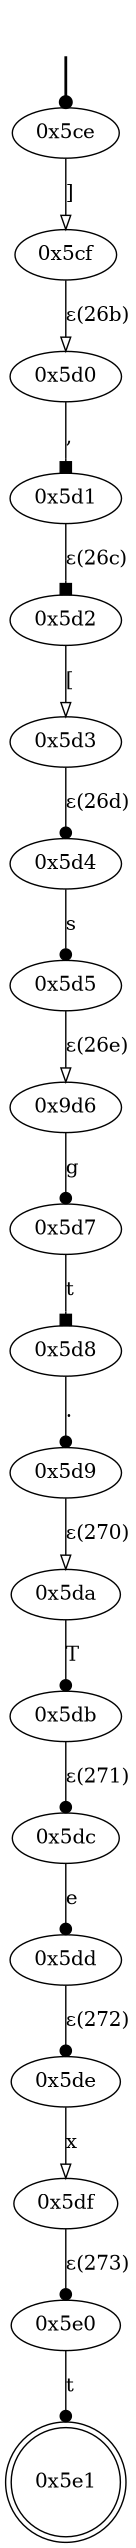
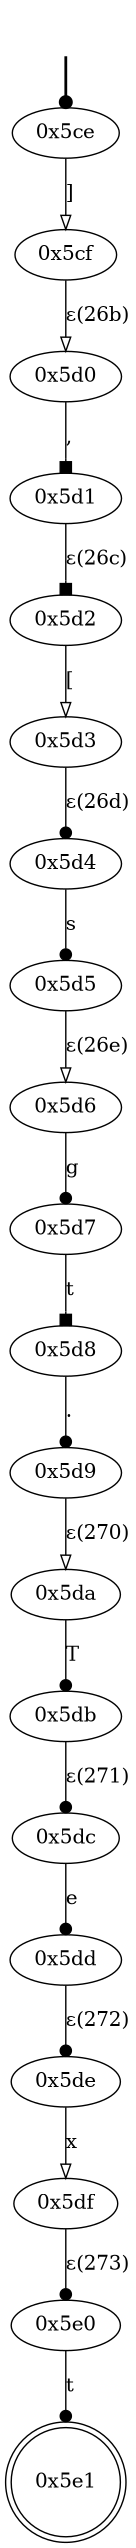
node "0x9d6": label "0x9d6" -> "0x5d6"
